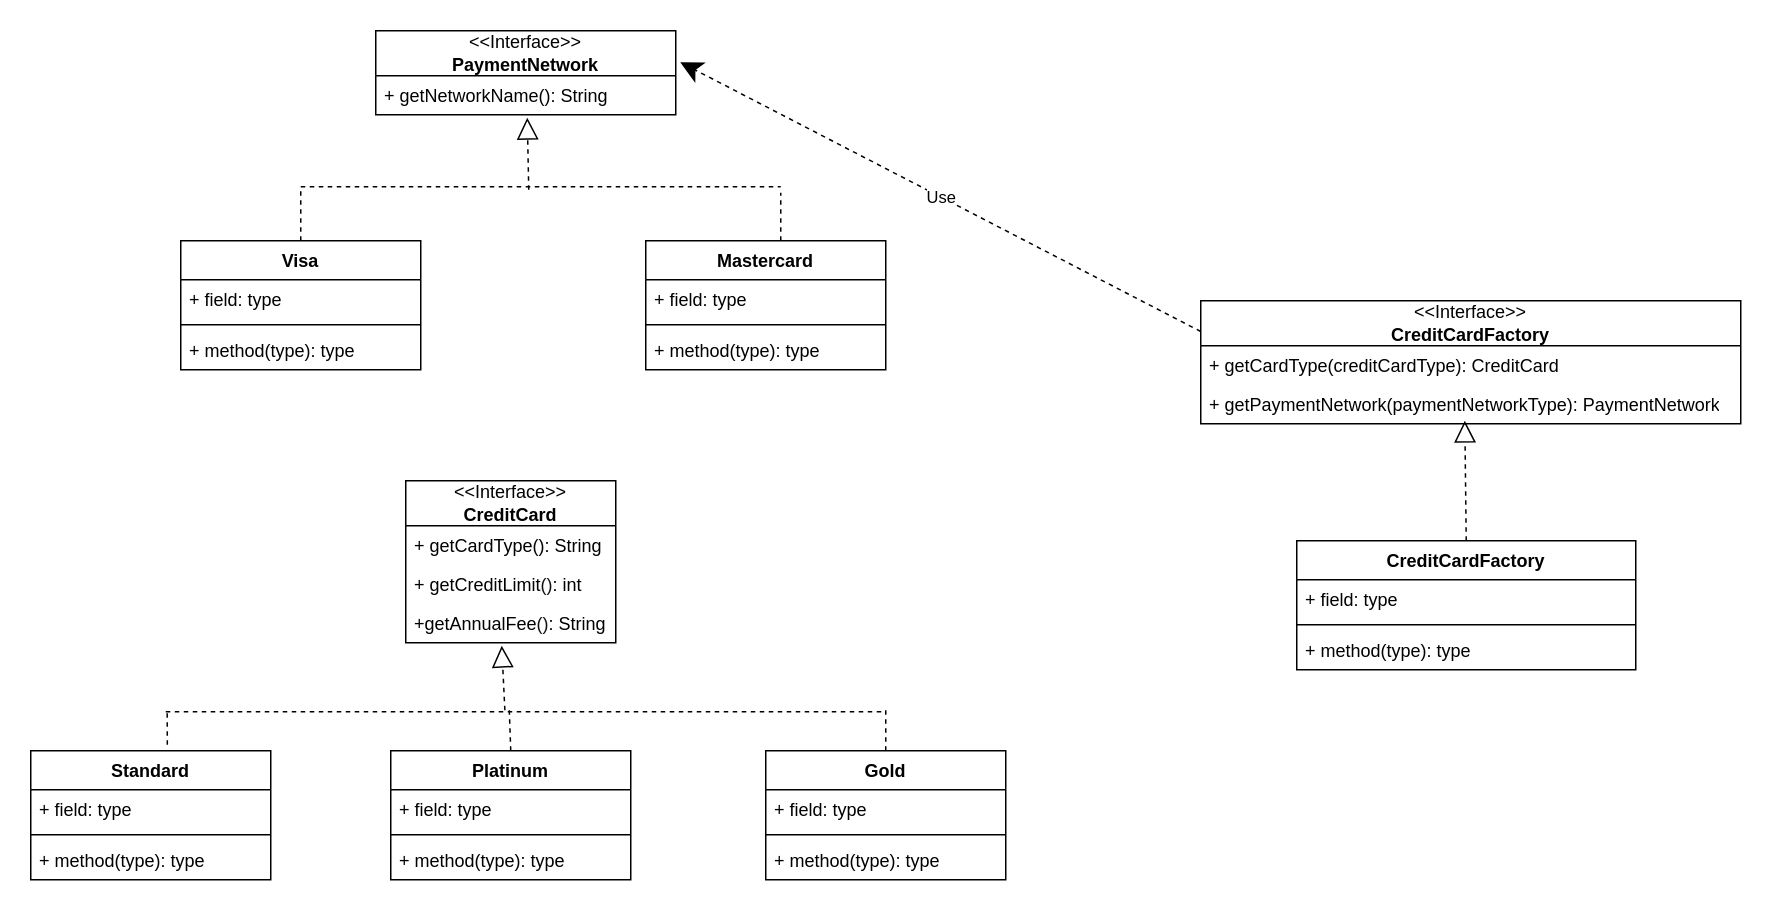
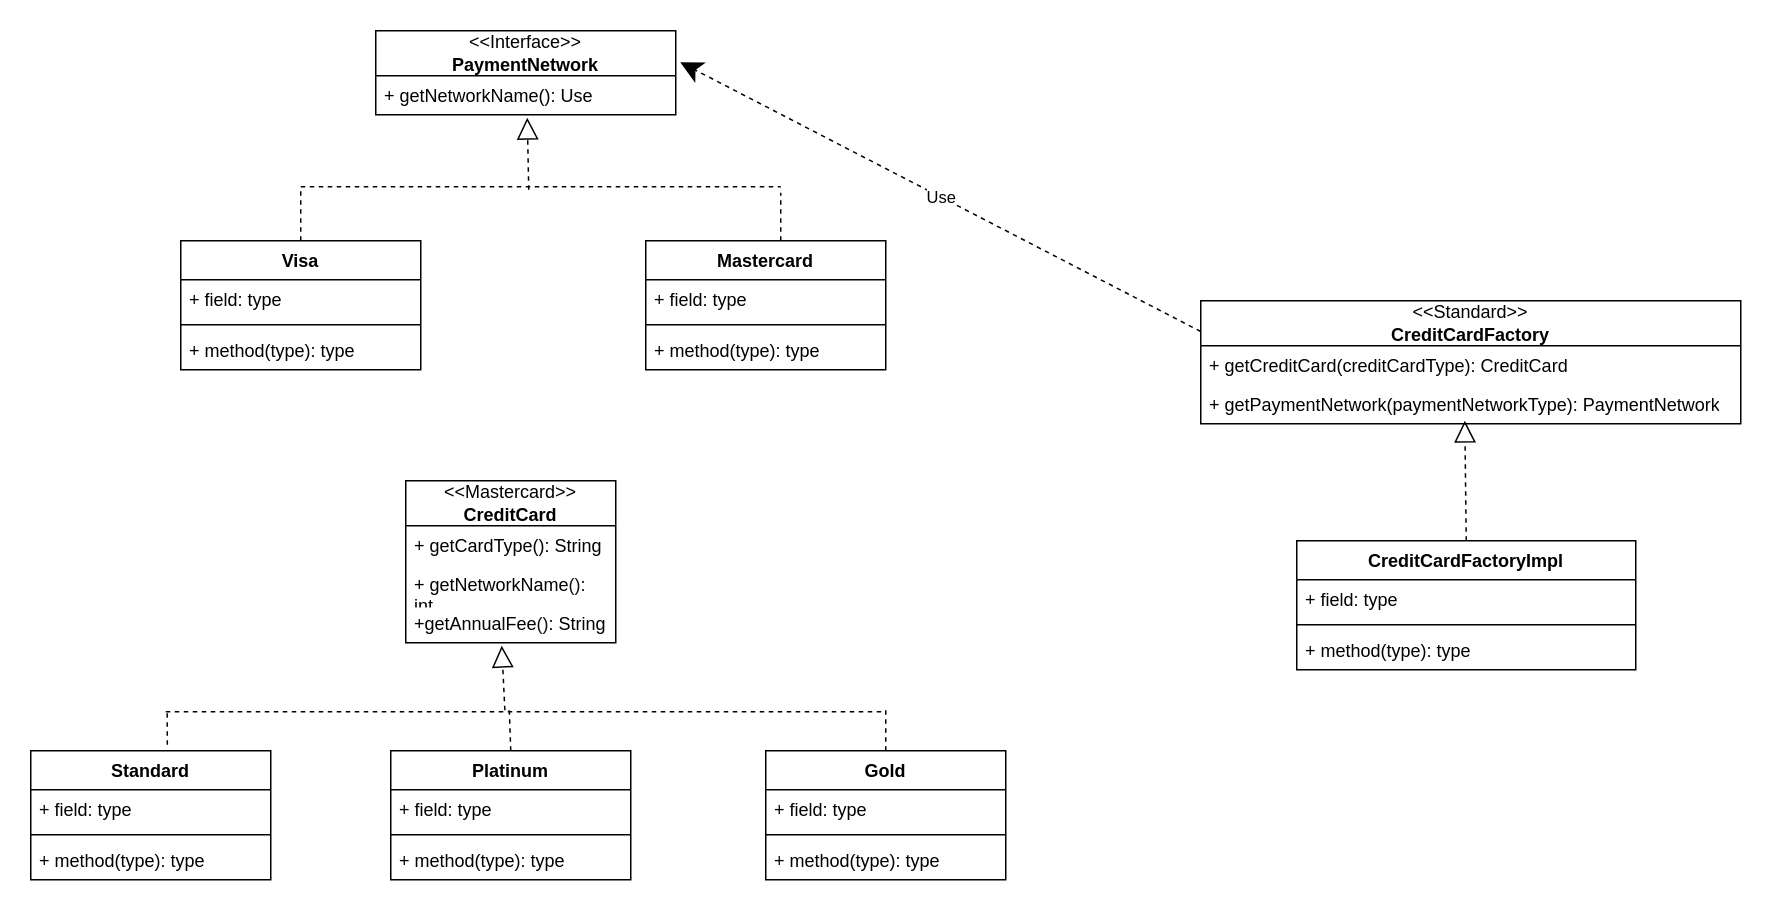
node "+ getNetworkName(): String": label "+ getNetworkName(): String" -> "+ getNetworkName(): Use"
node "<<Interface>> CreditCardFactory": label "<<Interface>> CreditCardFactory" -> "<<Standard>> CreditCardFactory"
node "+ getCardType(creditCardType): CreditCard": label "+ getCardType(creditCardType): CreditCard" -> "+ getCreditCard(creditCardType): CreditCard"
node "<<Interface>> CreditCard": label "<<Interface>> CreditCard" -> "<<Mastercard>> CreditCard"
node "CreditCardFactory": label "CreditCardFactory" -> "CreditCardFactoryImpl"
node "+ getCreditLimit(): int": label "+ getCreditLimit(): int" -> "+ getNetworkName(): int"
